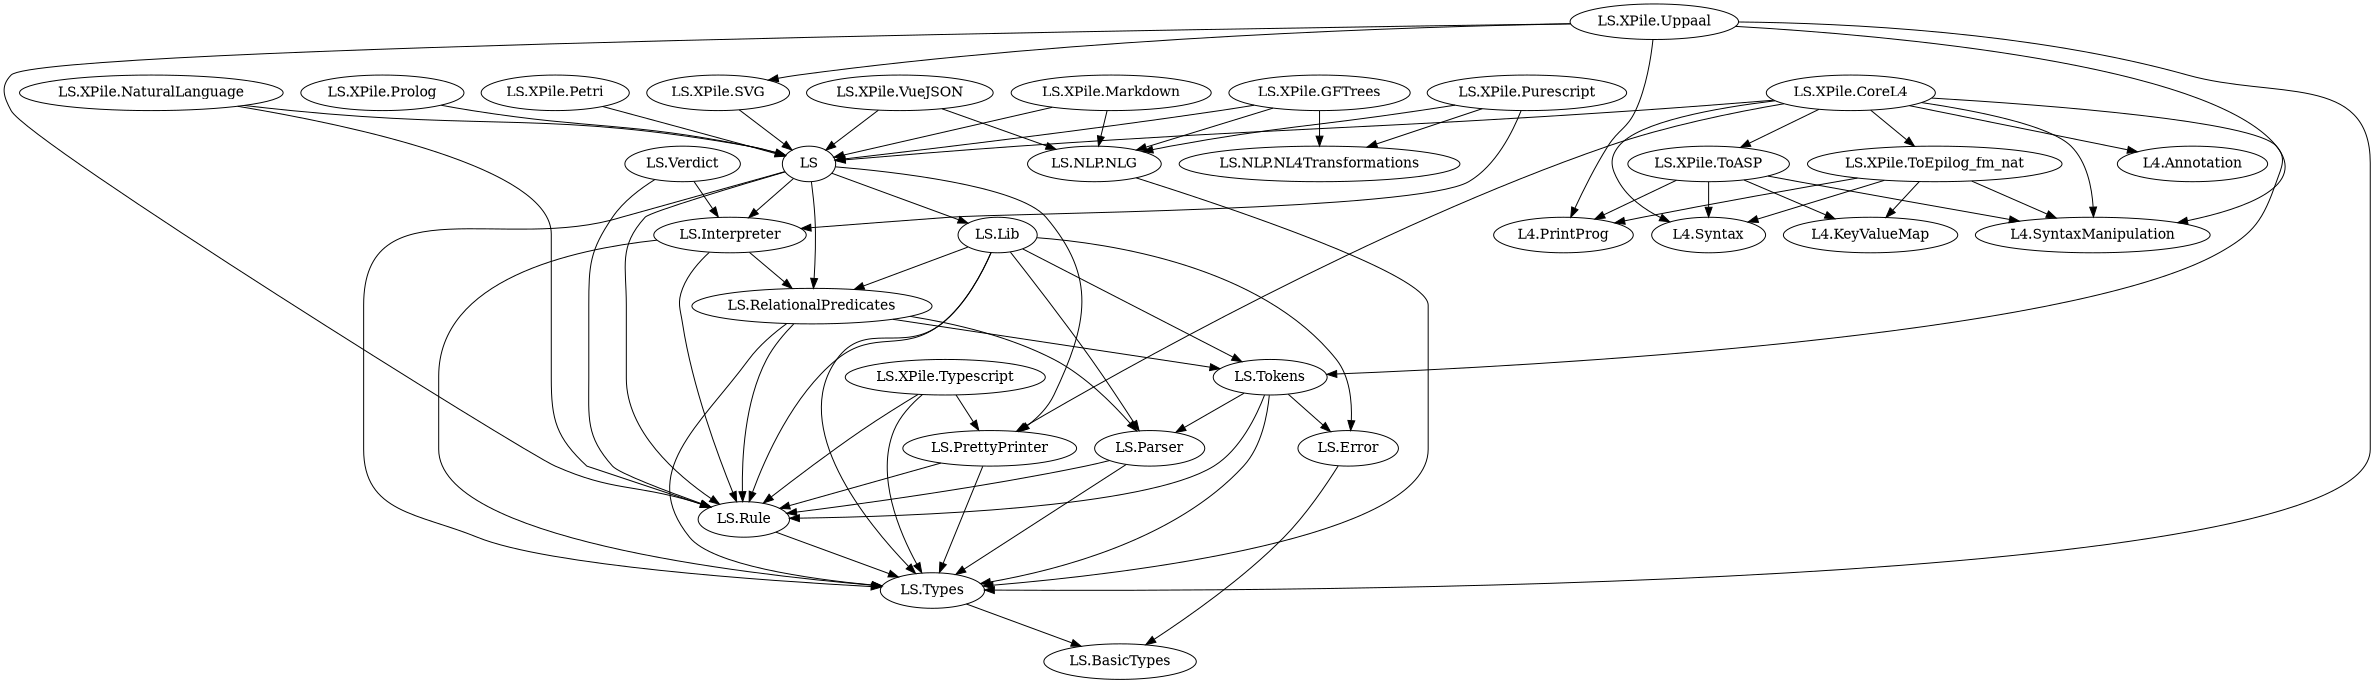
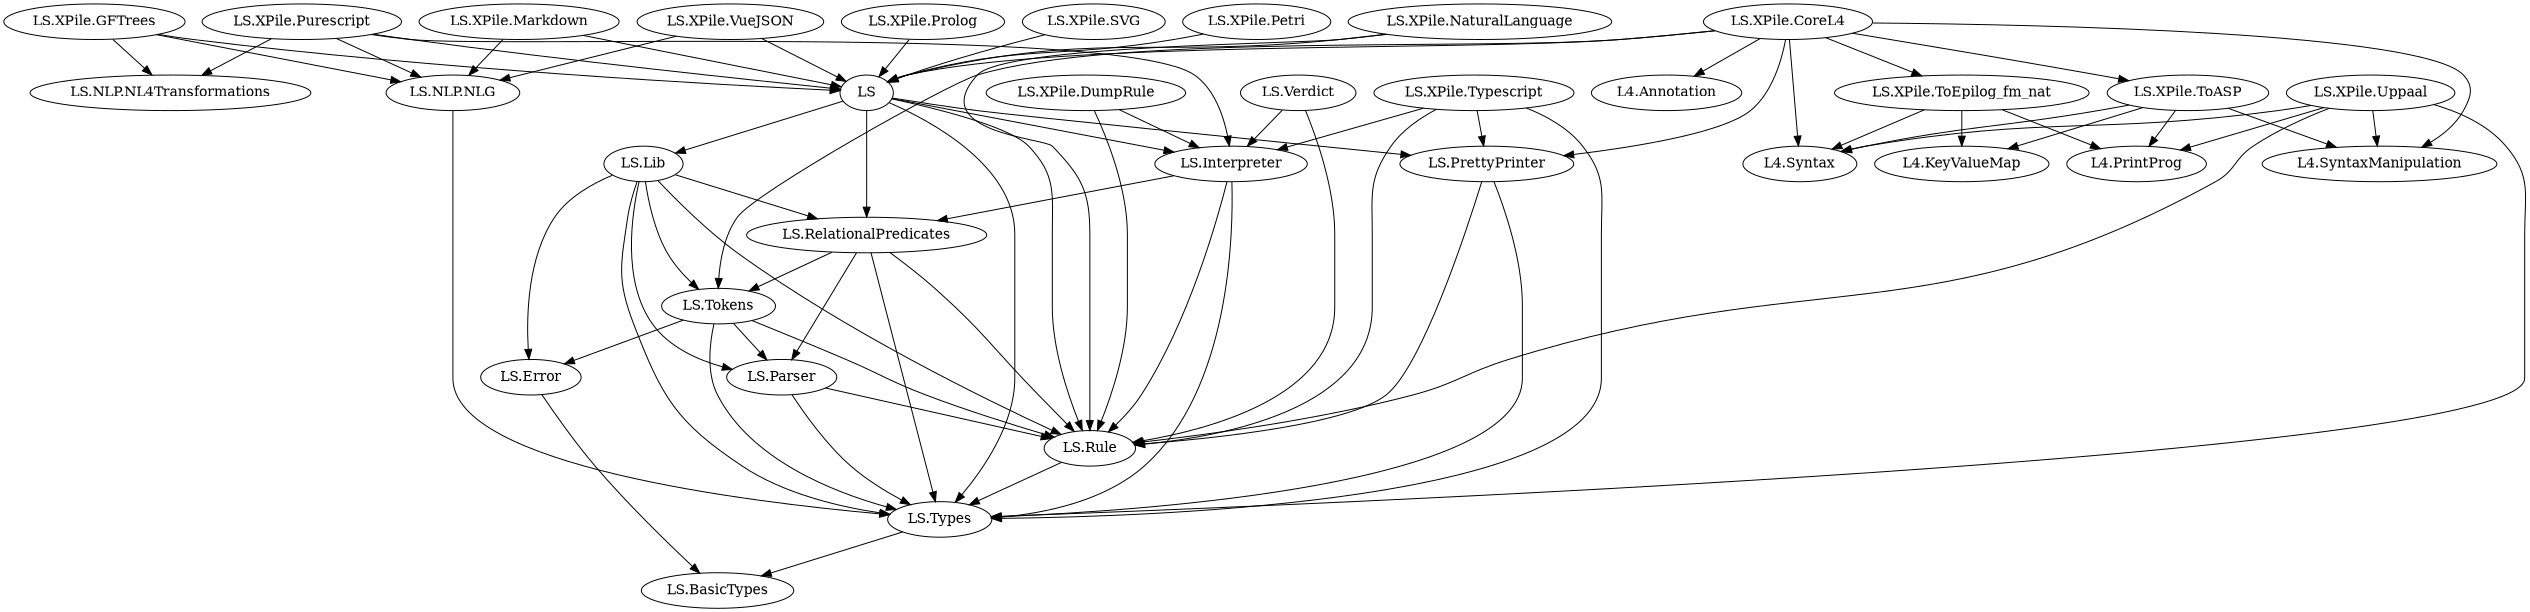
edge "LS.XPile.Uppaal" -> "LS.XPile.SVG": now "LS.XPile.Uppaal" -> "L4.Syntax"
edge "LS.XPile.Purescript" -> "LS": added
node "LS.XPile.DumpRule": added
edge "LS.XPile.Typescript" -> "LS.Interpreter": added
edge "LS.XPile.ToEpilog_fm_nat" -> "L4.SyntaxManipulation": removed
